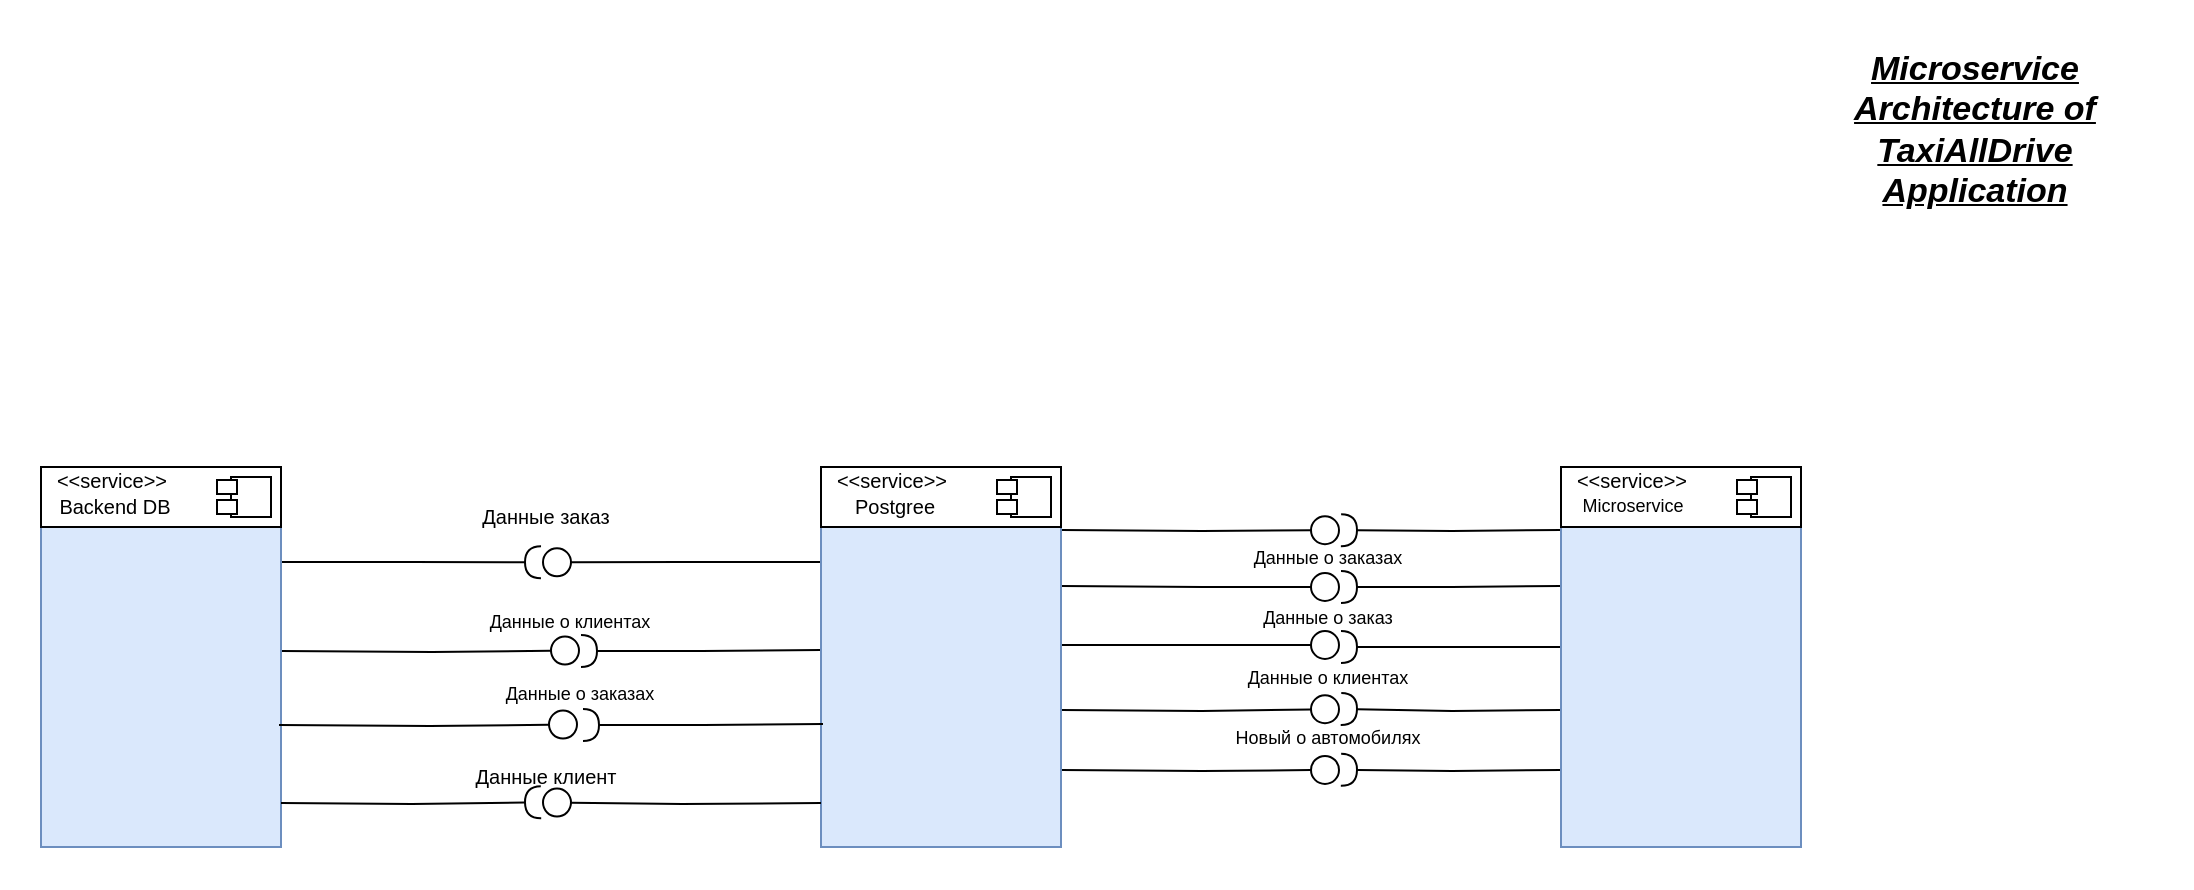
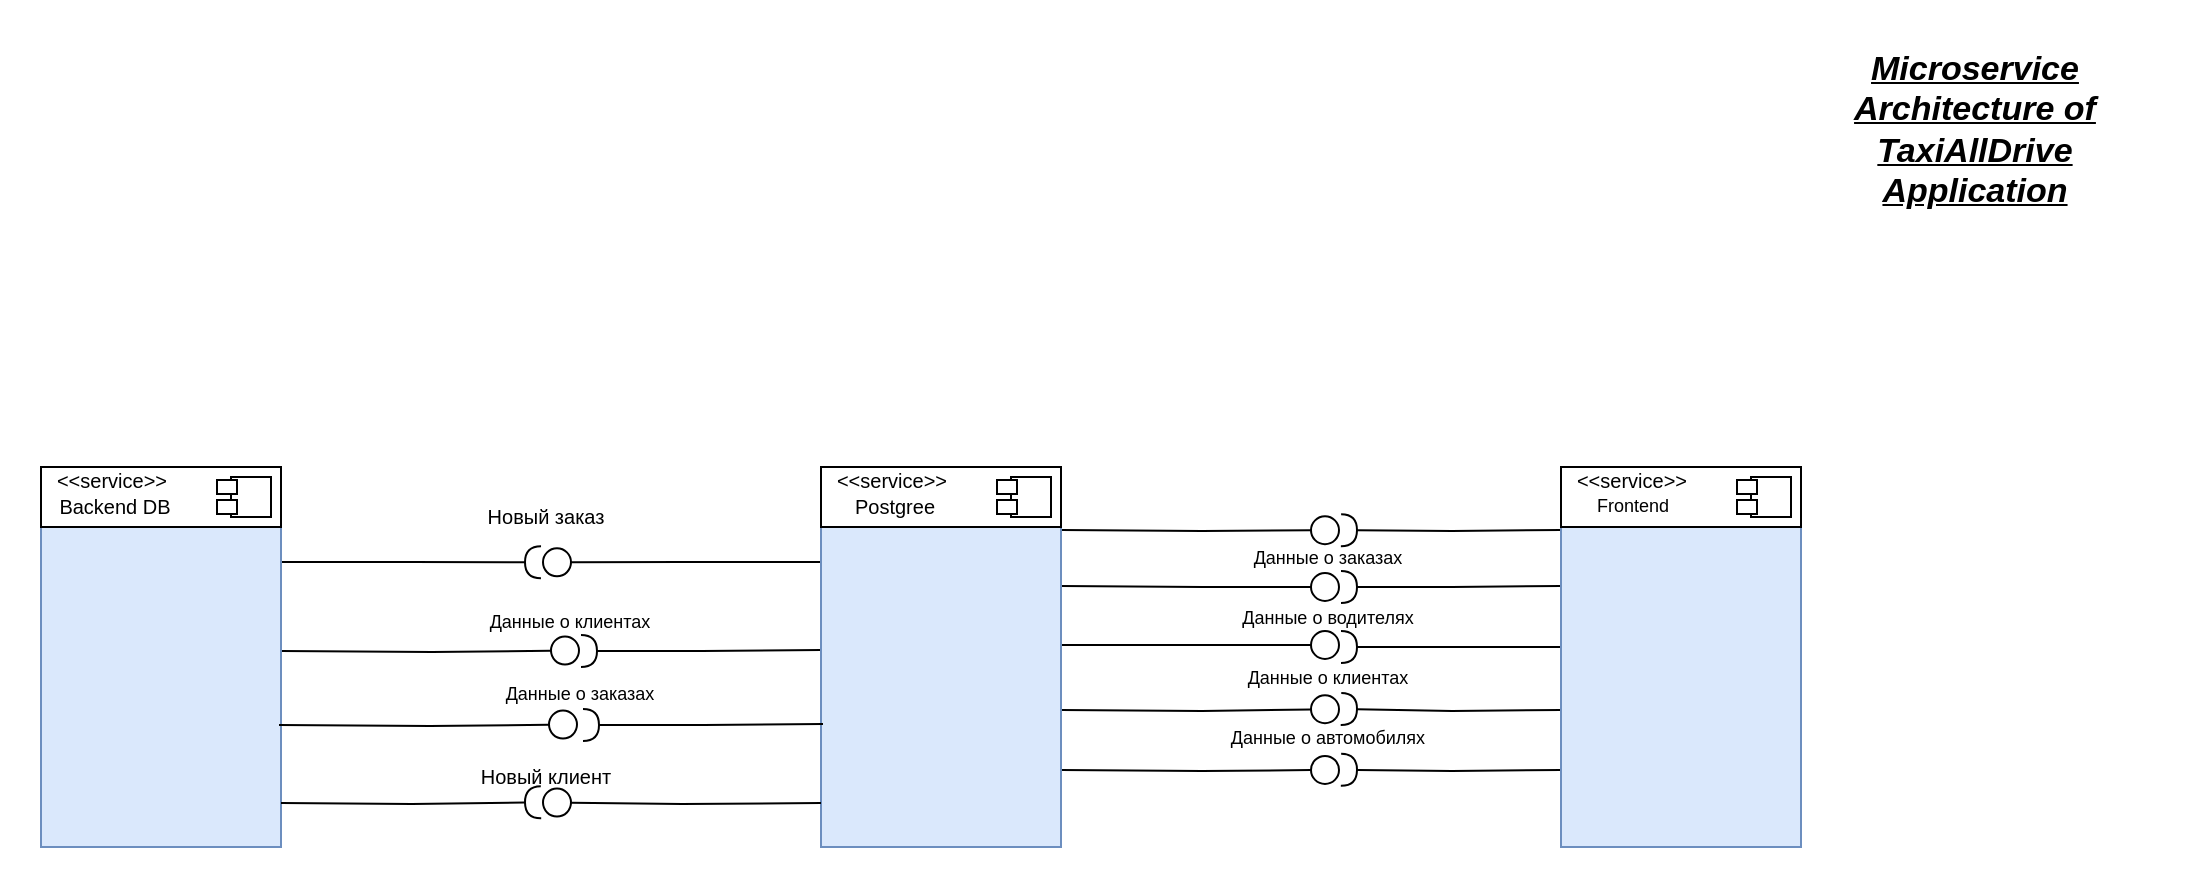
node "Microservice": label "Microservice" -> "Frontend"
node "Данные заказ": label "Данные заказ" -> "Новый заказ"
node "Данные о заказ": label "Данные о заказ" -> "Данные о водителях"
node "Новый о автомобилях": label "Новый о автомобилях" -> "Данные о автомобилях"
node "Данные клиент": label "Данные клиент" -> "Новый клиент"
